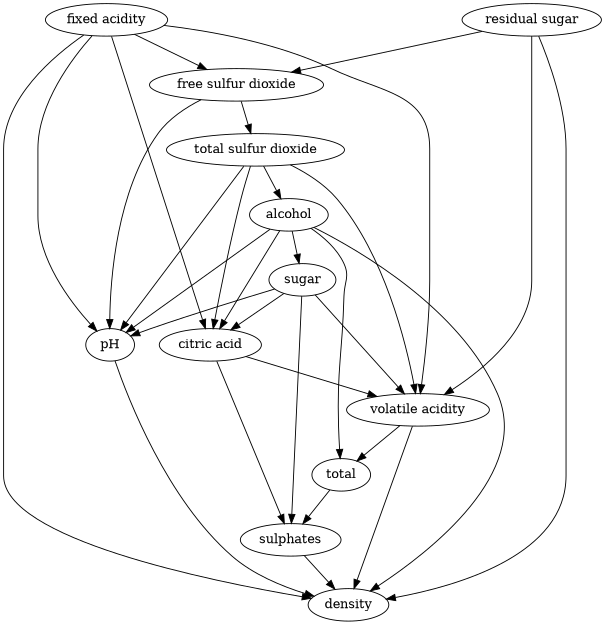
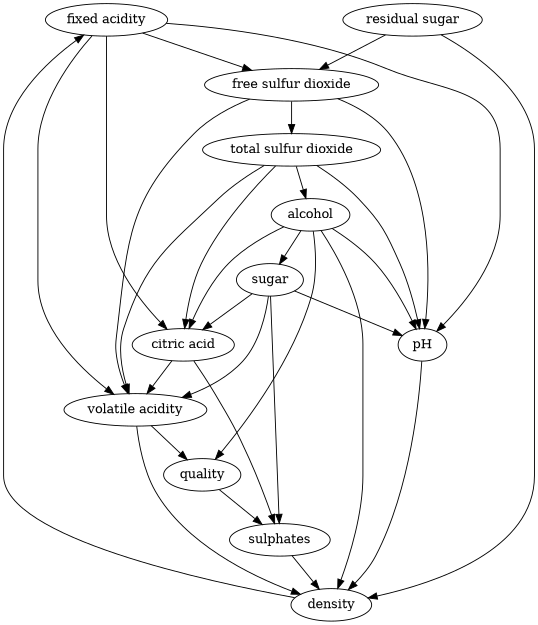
edge "residual sugar" -> "volatile acidity": now "free sulfur dioxide" -> "volatile acidity"
edge "fixed acidity" -> "density": reversed
node "total": label "total" -> "quality"
